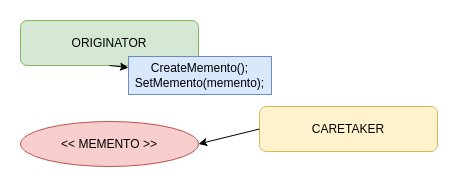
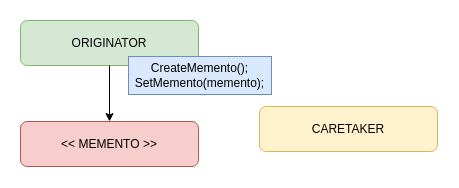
edge "ORIGINATOR" -> "CreateMemento(); SetMemento(memento);": now "ORIGINATOR" -> "<< MEMENTO >>"
edge "CARETAKER" -> "<< MEMENTO >>": removed
node "<< MEMENTO >>": shape ellipse -> rounded rectangle
